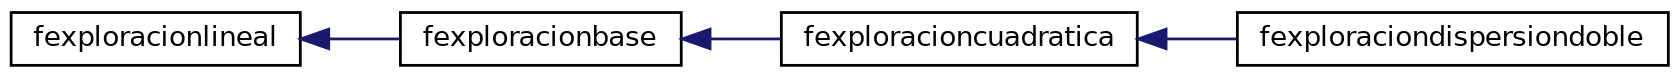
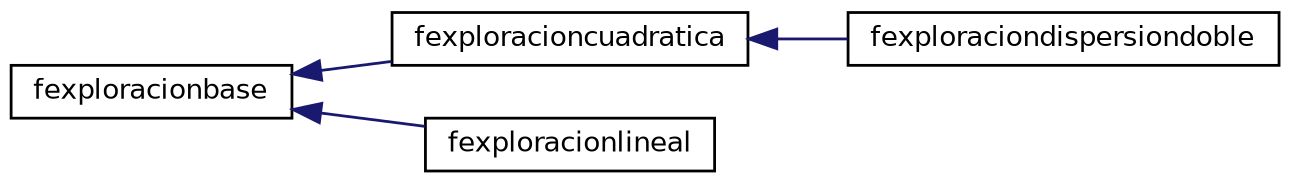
edge "fexploracionbase" -> "fexploracionlineal": reversed
